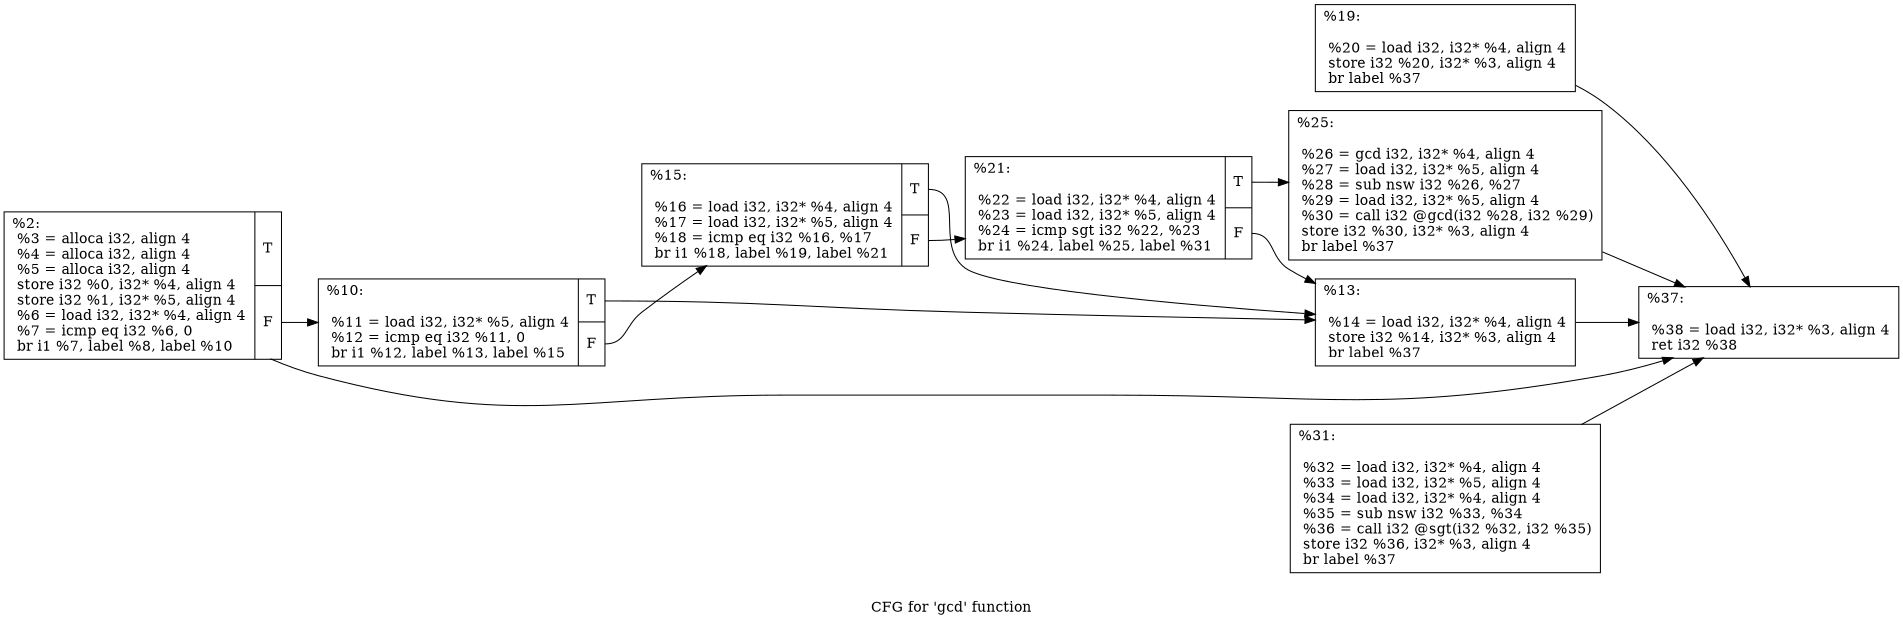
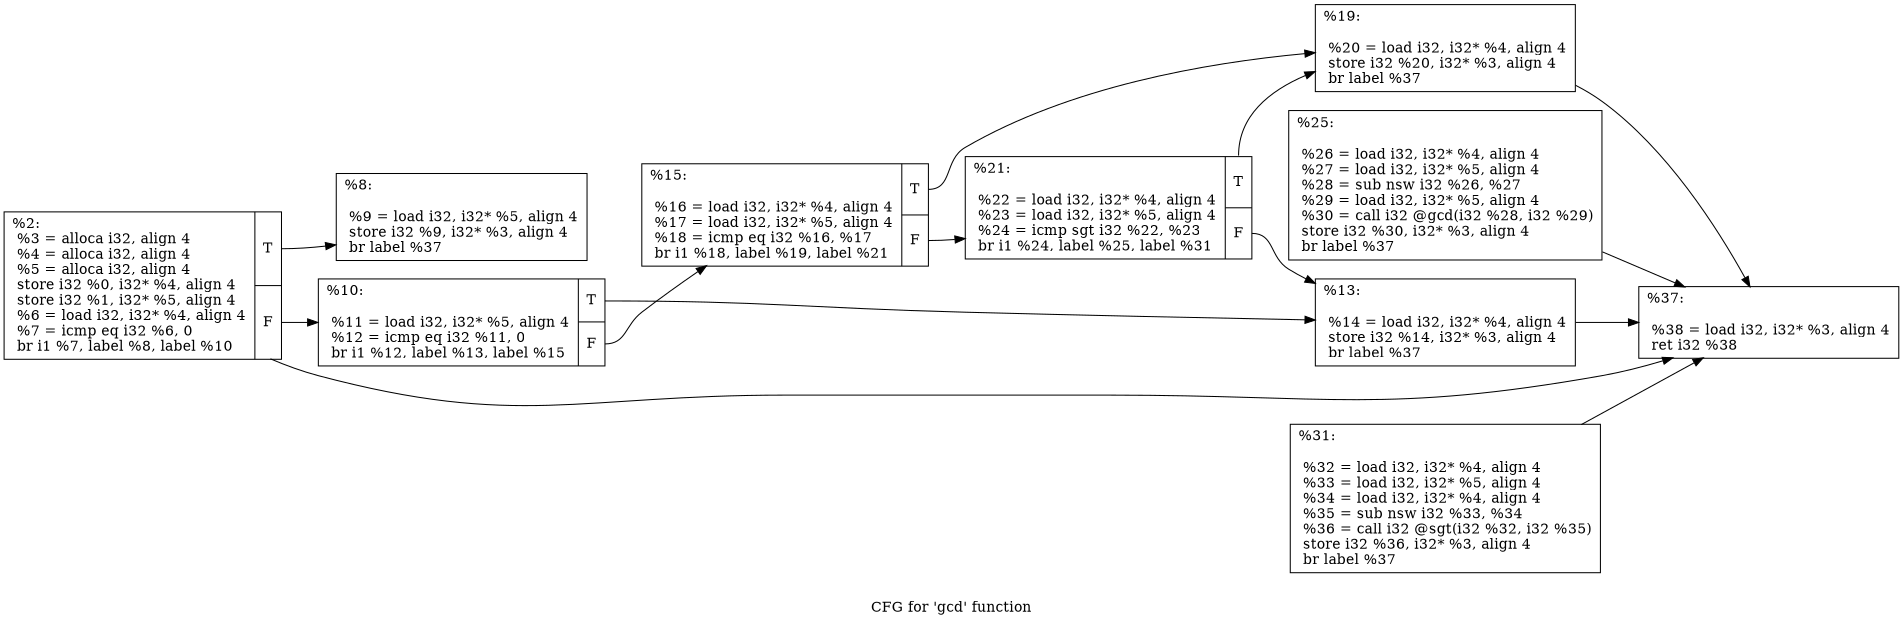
node "%25:": text "%26 = gcd i32, i32* %4, align 4" -> "%26 = load i32, i32* %4, align 4"
edge "%21:" -> "%25:": now "%21:" -> "%19:"
node "%8:": added
edge "%15:" -> "%13:": now "%15:" -> "%19:"
